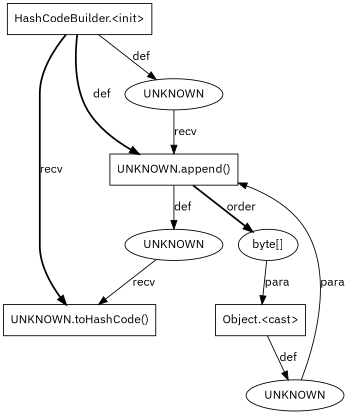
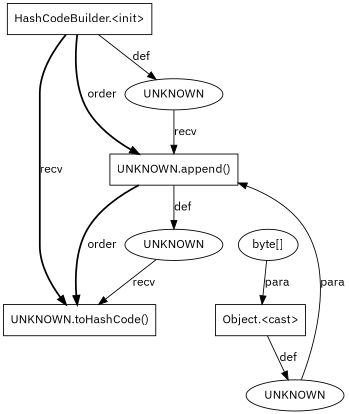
edge "HashCodeBuilder.<init>" -> "UNKNOWN.append()": label "def" -> "order"
edge "UNKNOWN.append()" -> "byte[]": now "UNKNOWN.append()" -> "UNKNOWN.toHashCode()"
